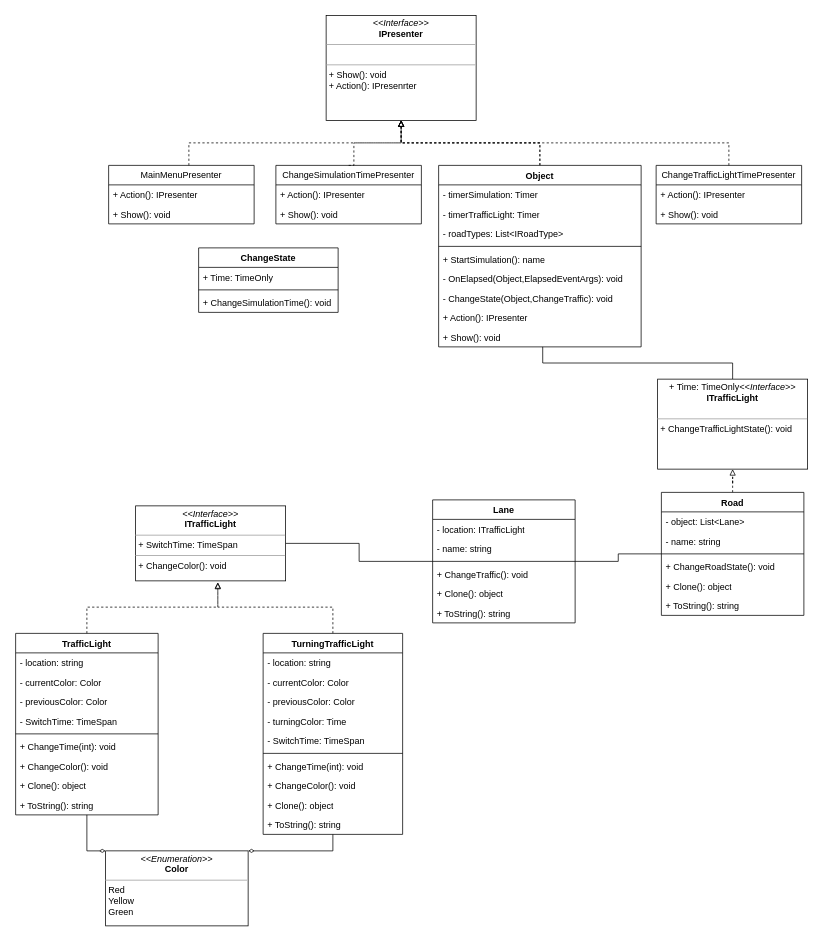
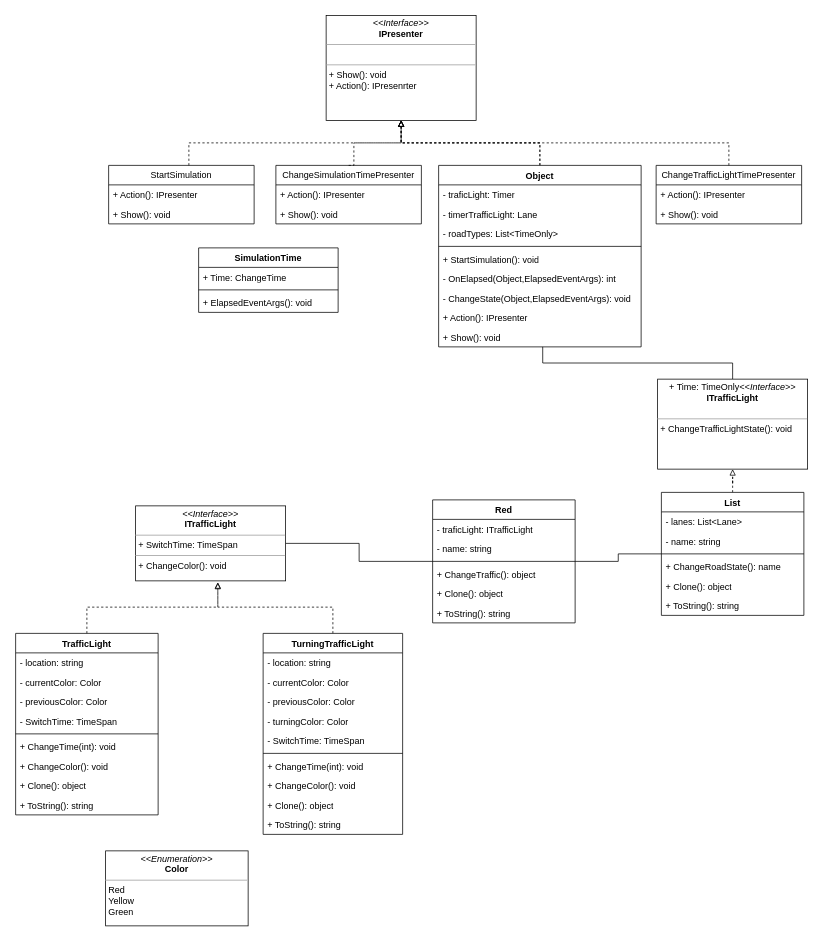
node "MainMenuPresenter": label "MainMenuPresenter" -> "StartSimulation"
node "- timerSimulation: Timer": label "- timerSimulation: Timer" -> "- traficLight: Timer"
node "- timerTrafficLight: Timer": label "- timerTrafficLight: Timer" -> "- timerTrafficLight: Lane"
node "- roadTypes: List<IRoadType>": label "- roadTypes: List<IRoadType>" -> "- roadTypes: List<TimeOnly>"
node "ChangeState": label "ChangeState" -> "SimulationTime"
node "+ StartSimulation(): name": label "+ StartSimulation(): name" -> "+ StartSimulation(): void"
node "+ Time: TimeOnly": label "+ Time: TimeOnly" -> "+ Time: ChangeTime"
node "- OnElapsed(Object,ElapsedEventArgs): void": label "- OnElapsed(Object,ElapsedEventArgs): void" -> "- OnElapsed(Object,ElapsedEventArgs): int"
node "- ChangeState(Object,ChangeTraffic): void": label "- ChangeState(Object,ChangeTraffic): void" -> "- ChangeState(Object,ElapsedEventArgs): void"
node "+ ChangeSimulationTime(): void": label "+ ChangeSimulationTime(): void" -> "+ ElapsedEventArgs(): void"
node "Road": label "Road" -> "List"
node "Lane": label "Lane" -> "Red"
node "- object: List<Lane>": label "- object: List<Lane>" -> "- lanes: List<Lane>"
node "- location: ITrafficLight": label "- location: ITrafficLight" -> "- traficLight: ITrafficLight"
node "+ ChangeRoadState(): void": label "+ ChangeRoadState(): void" -> "+ ChangeRoadState(): name"
node "+ ChangeTraffic(): void": label "+ ChangeTraffic(): void" -> "+ ChangeTraffic(): object"
node "- turningColor: Time": label "- turningColor: Time" -> "- turningColor: Color"
edge "TrafficLight" -> "<<Enumeration>> Color Red Yellow Green": removed
edge "TurningTrafficLight" -> "<<Enumeration>> Color Red Yellow Green": removed
